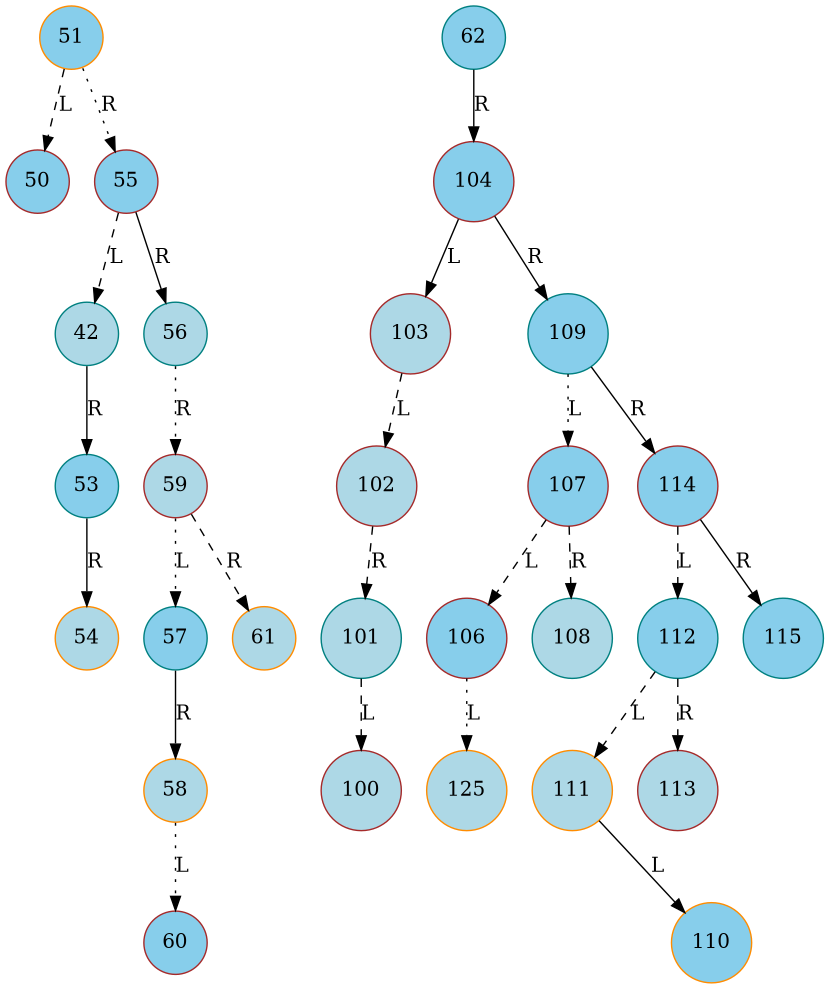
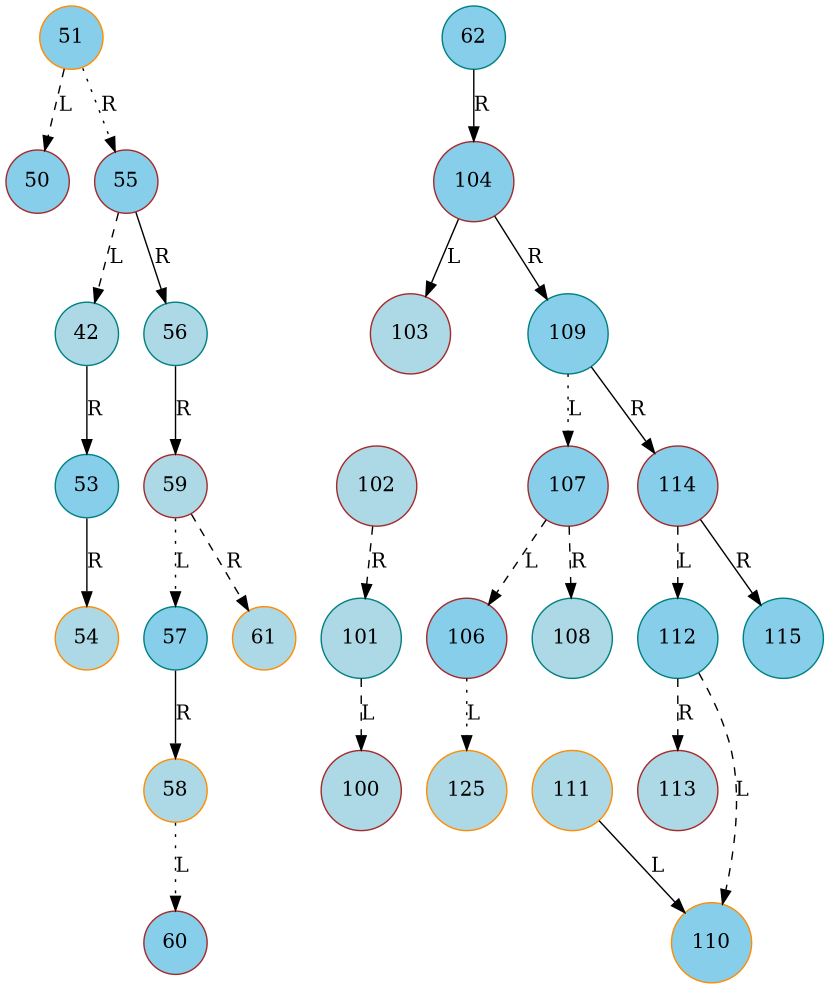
edge "56" -> "59": style dotted -> solid
edge "103" -> "102": removed, label "L"
edge "112" -> "111": now "112" -> "110"
